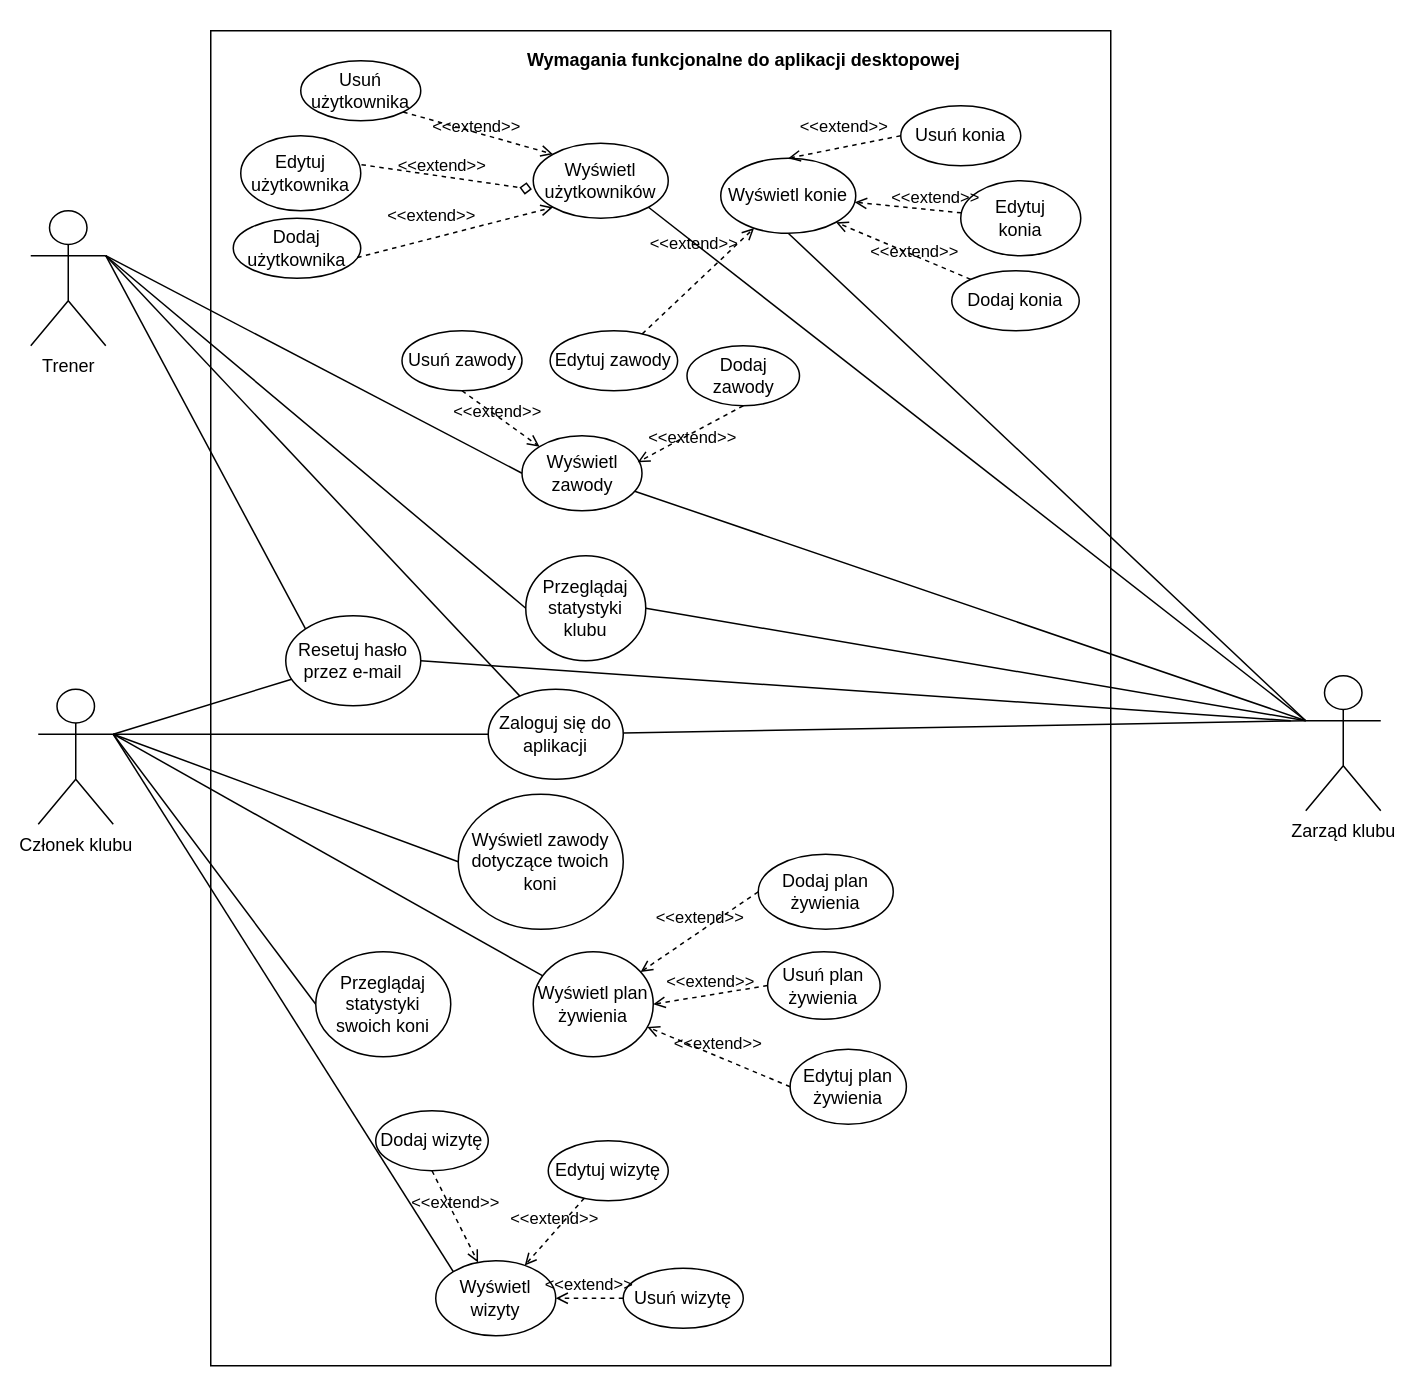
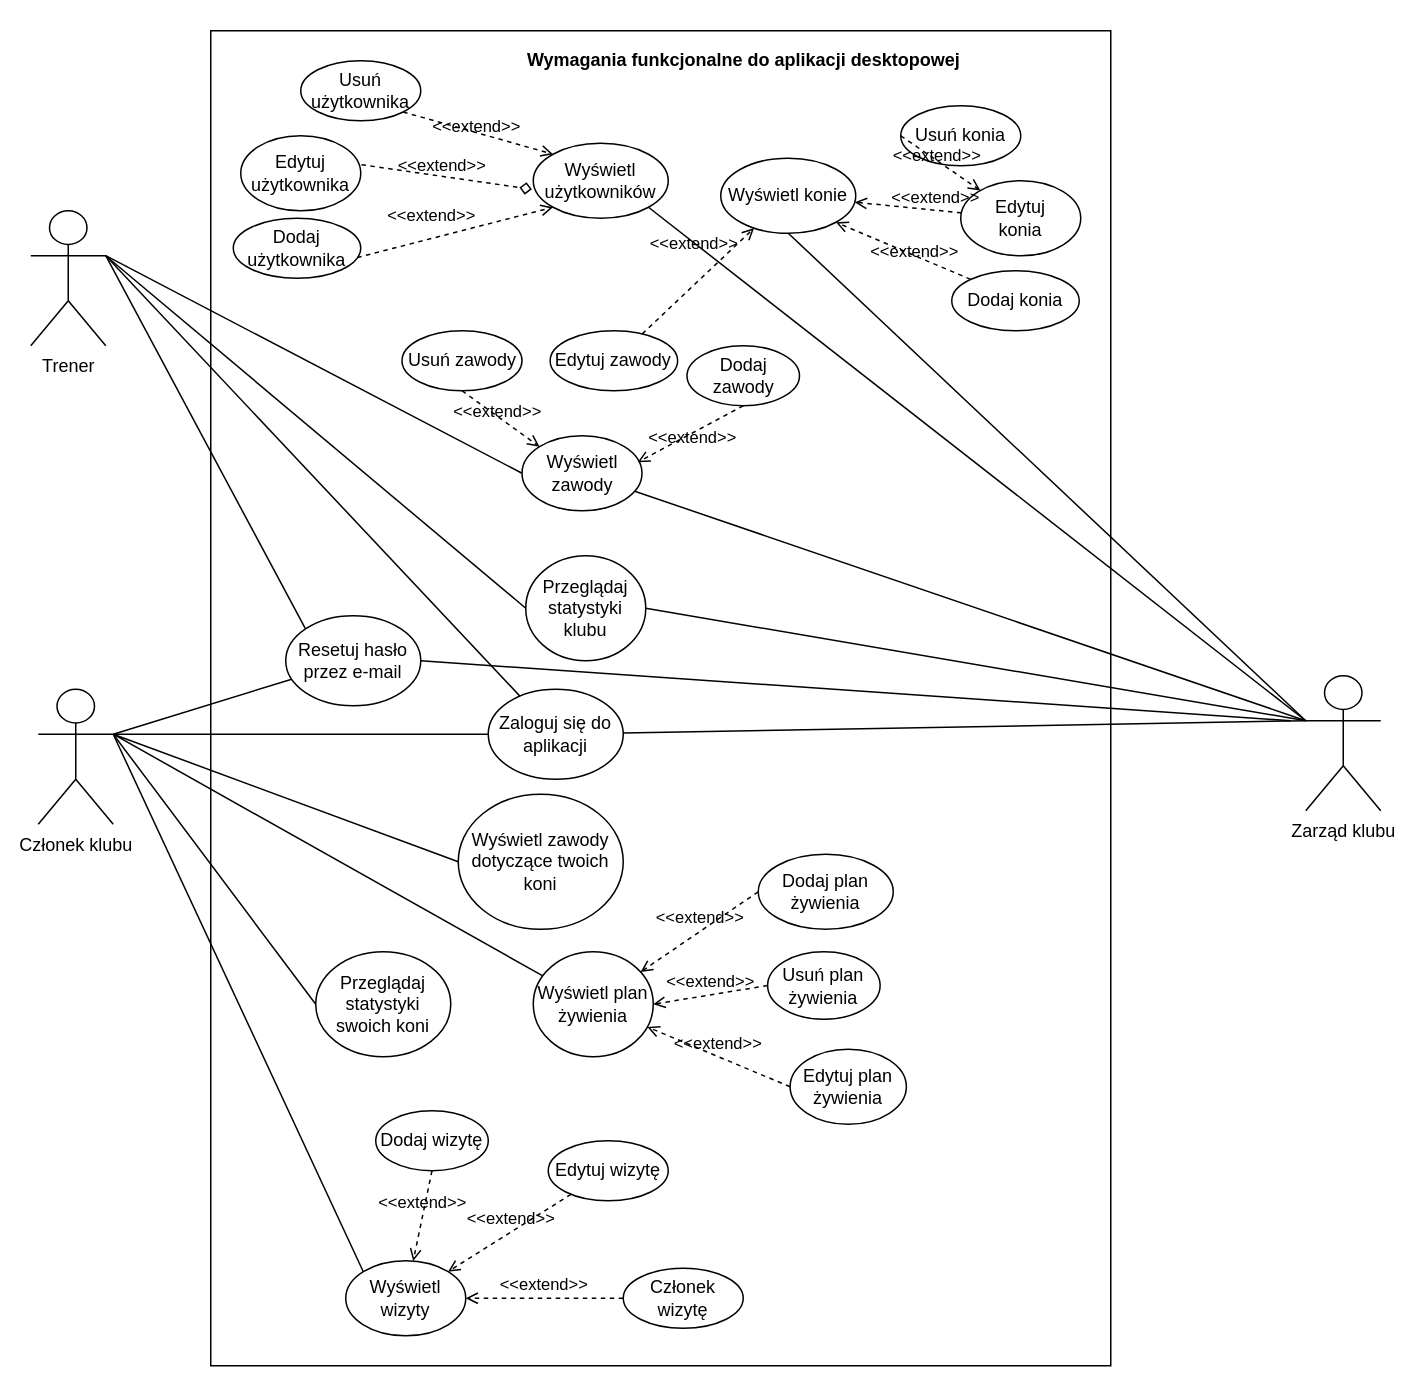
edge "Usuń konia" -> "Wyświetl konie": now "Usuń konia" -> "Edytuj konia"
node "Wyświetl wizyty": moved (496, 1298) -> (406, 1298)
node "Usuń wizytę": label "Usuń wizytę" -> "Członek wizytę"
